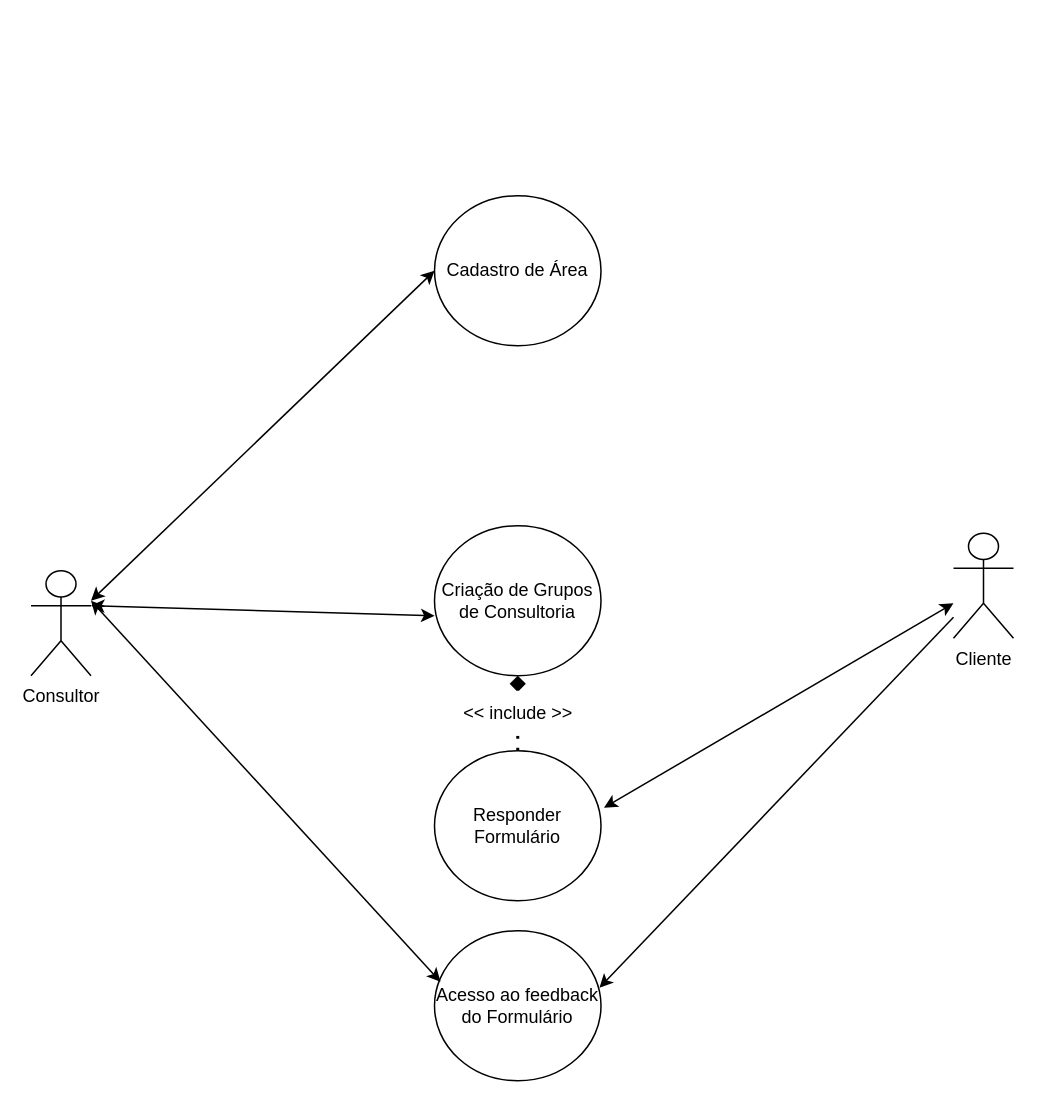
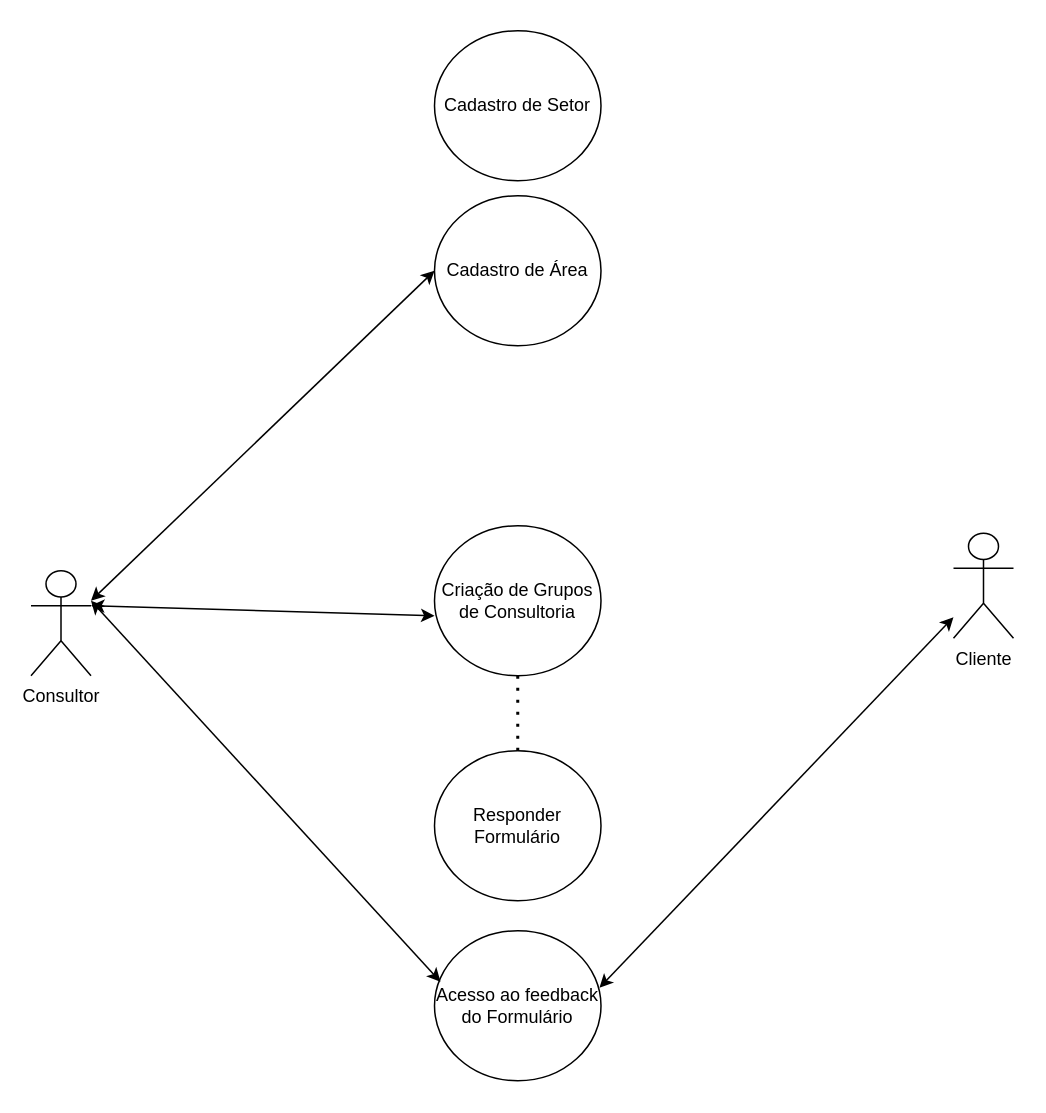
node "Cadastro de Setor": added
edge "Cliente" -> "Acesso ao feedback do Formulário": arrowhead none -> classic
edge "Cliente" -- "Responder Formulário": removed
edge "Responder Formulário" -> "Criação de Grupos de Consultoria": arrowhead diamond -> none
node "<< include >>": removed
